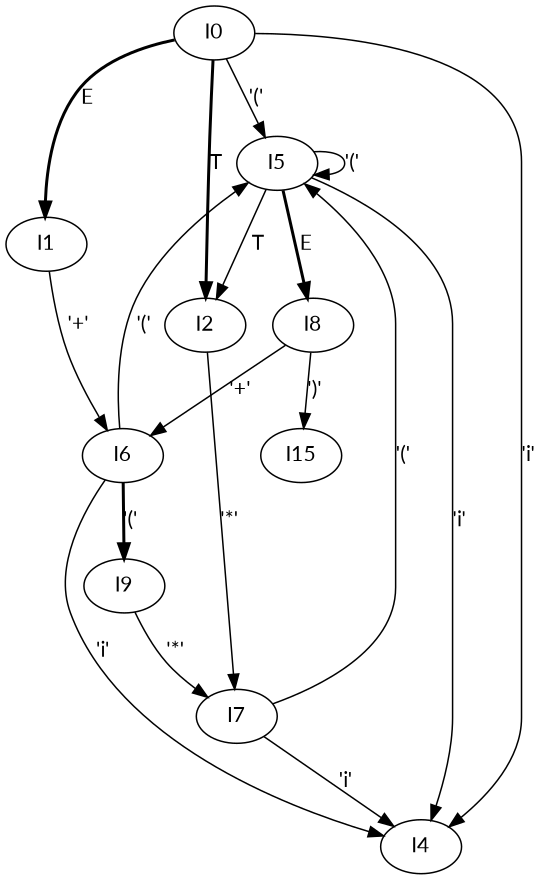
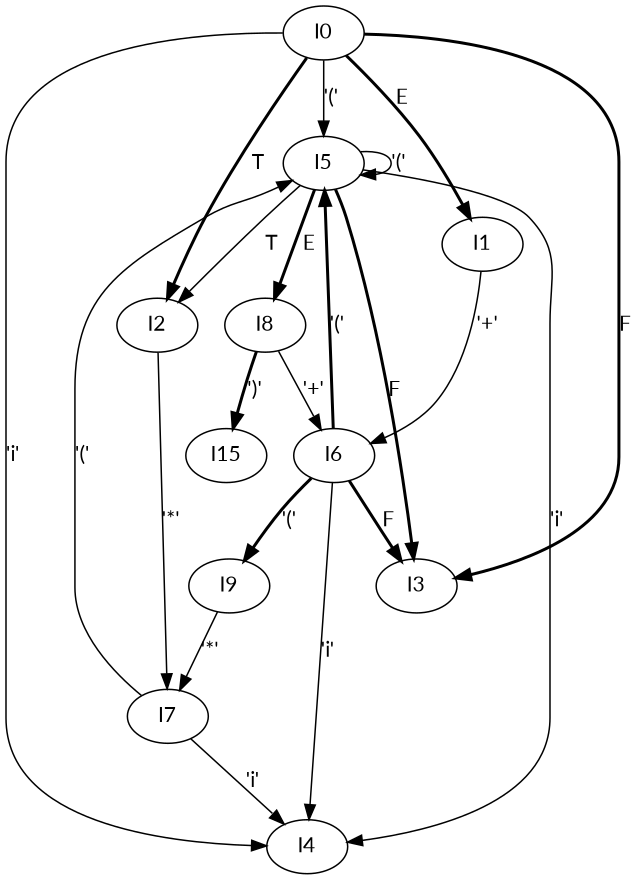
edge "I6" -> "I5": style solid -> bold
edge "I8" -> "I15": style solid -> bold
node "I3": added
